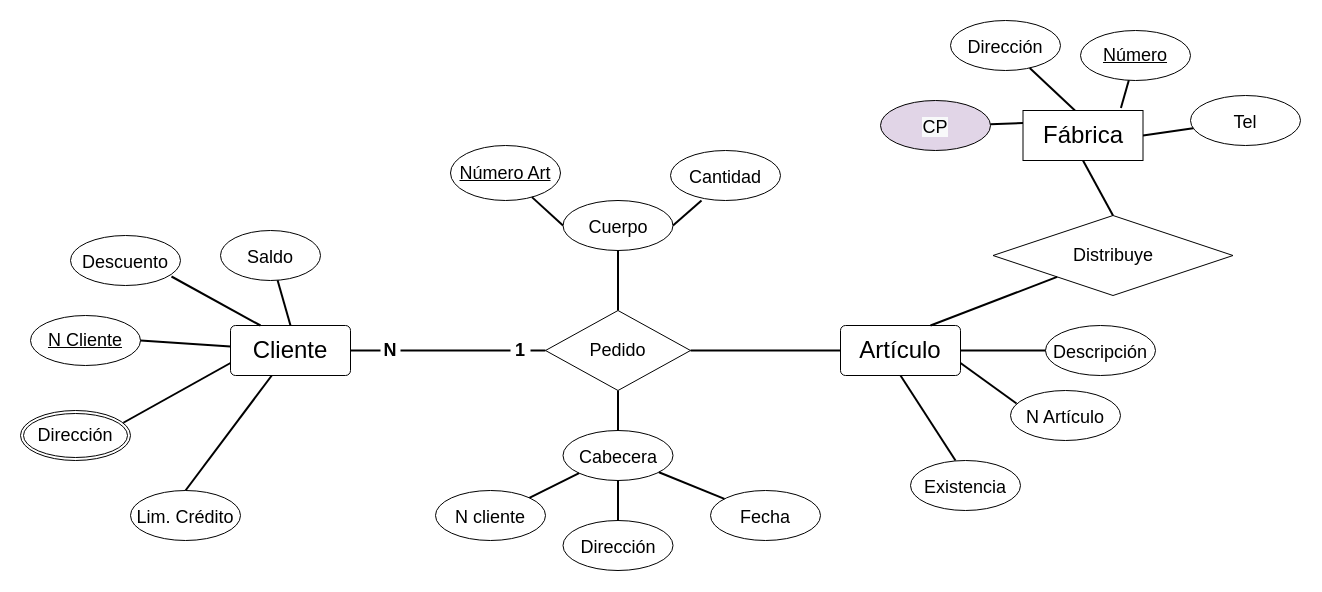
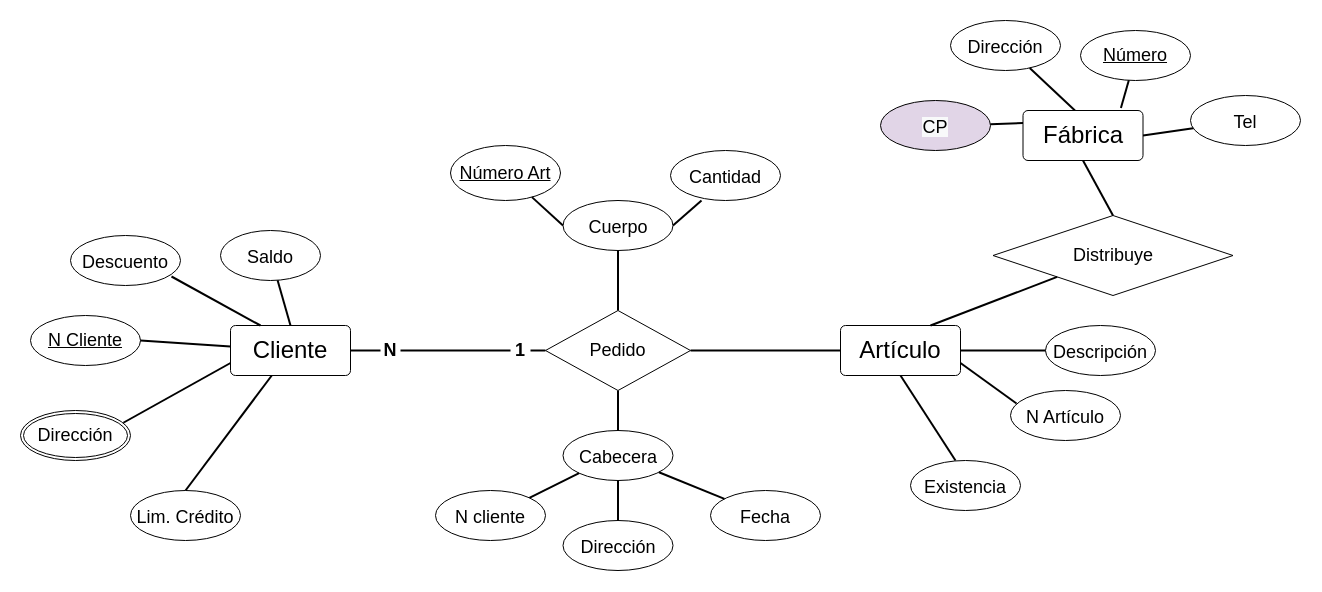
node "Fábrica": shape rectangle -> rounded rectangle
